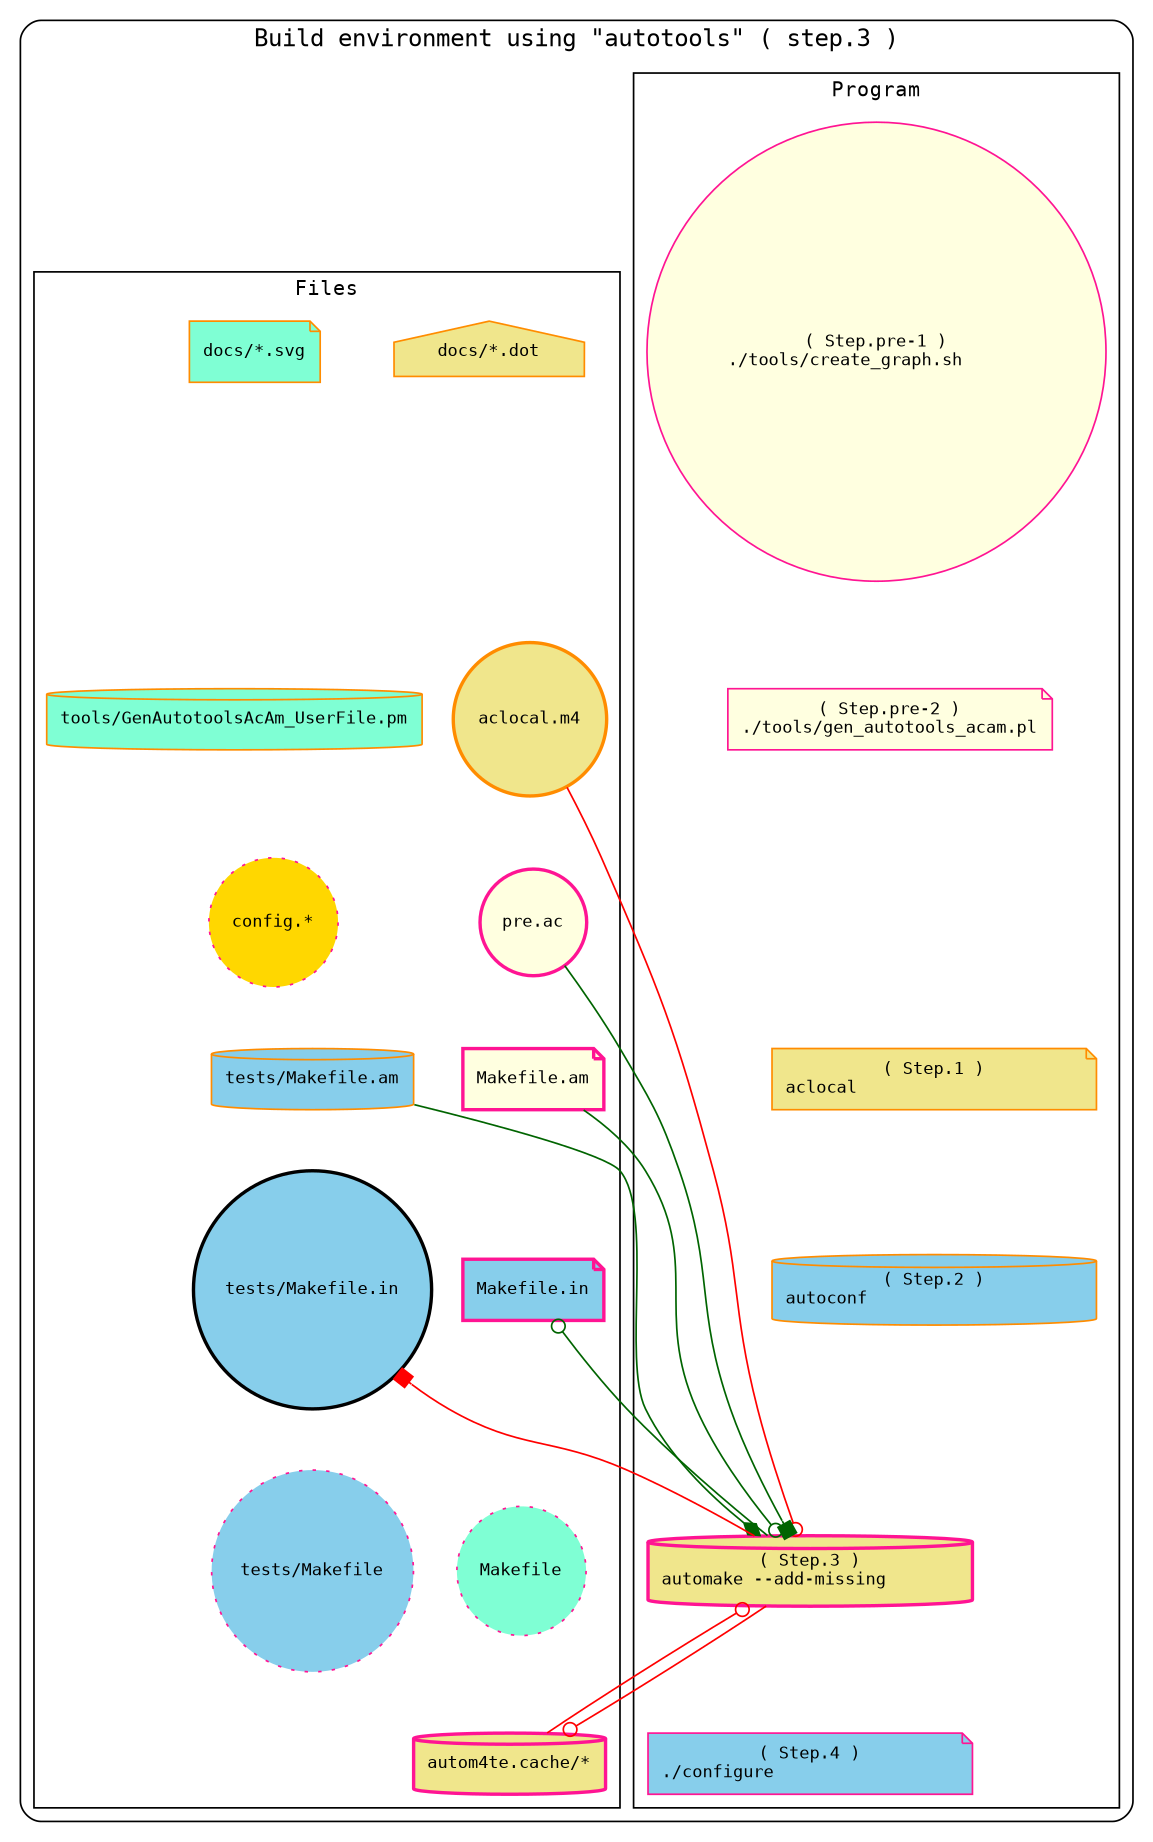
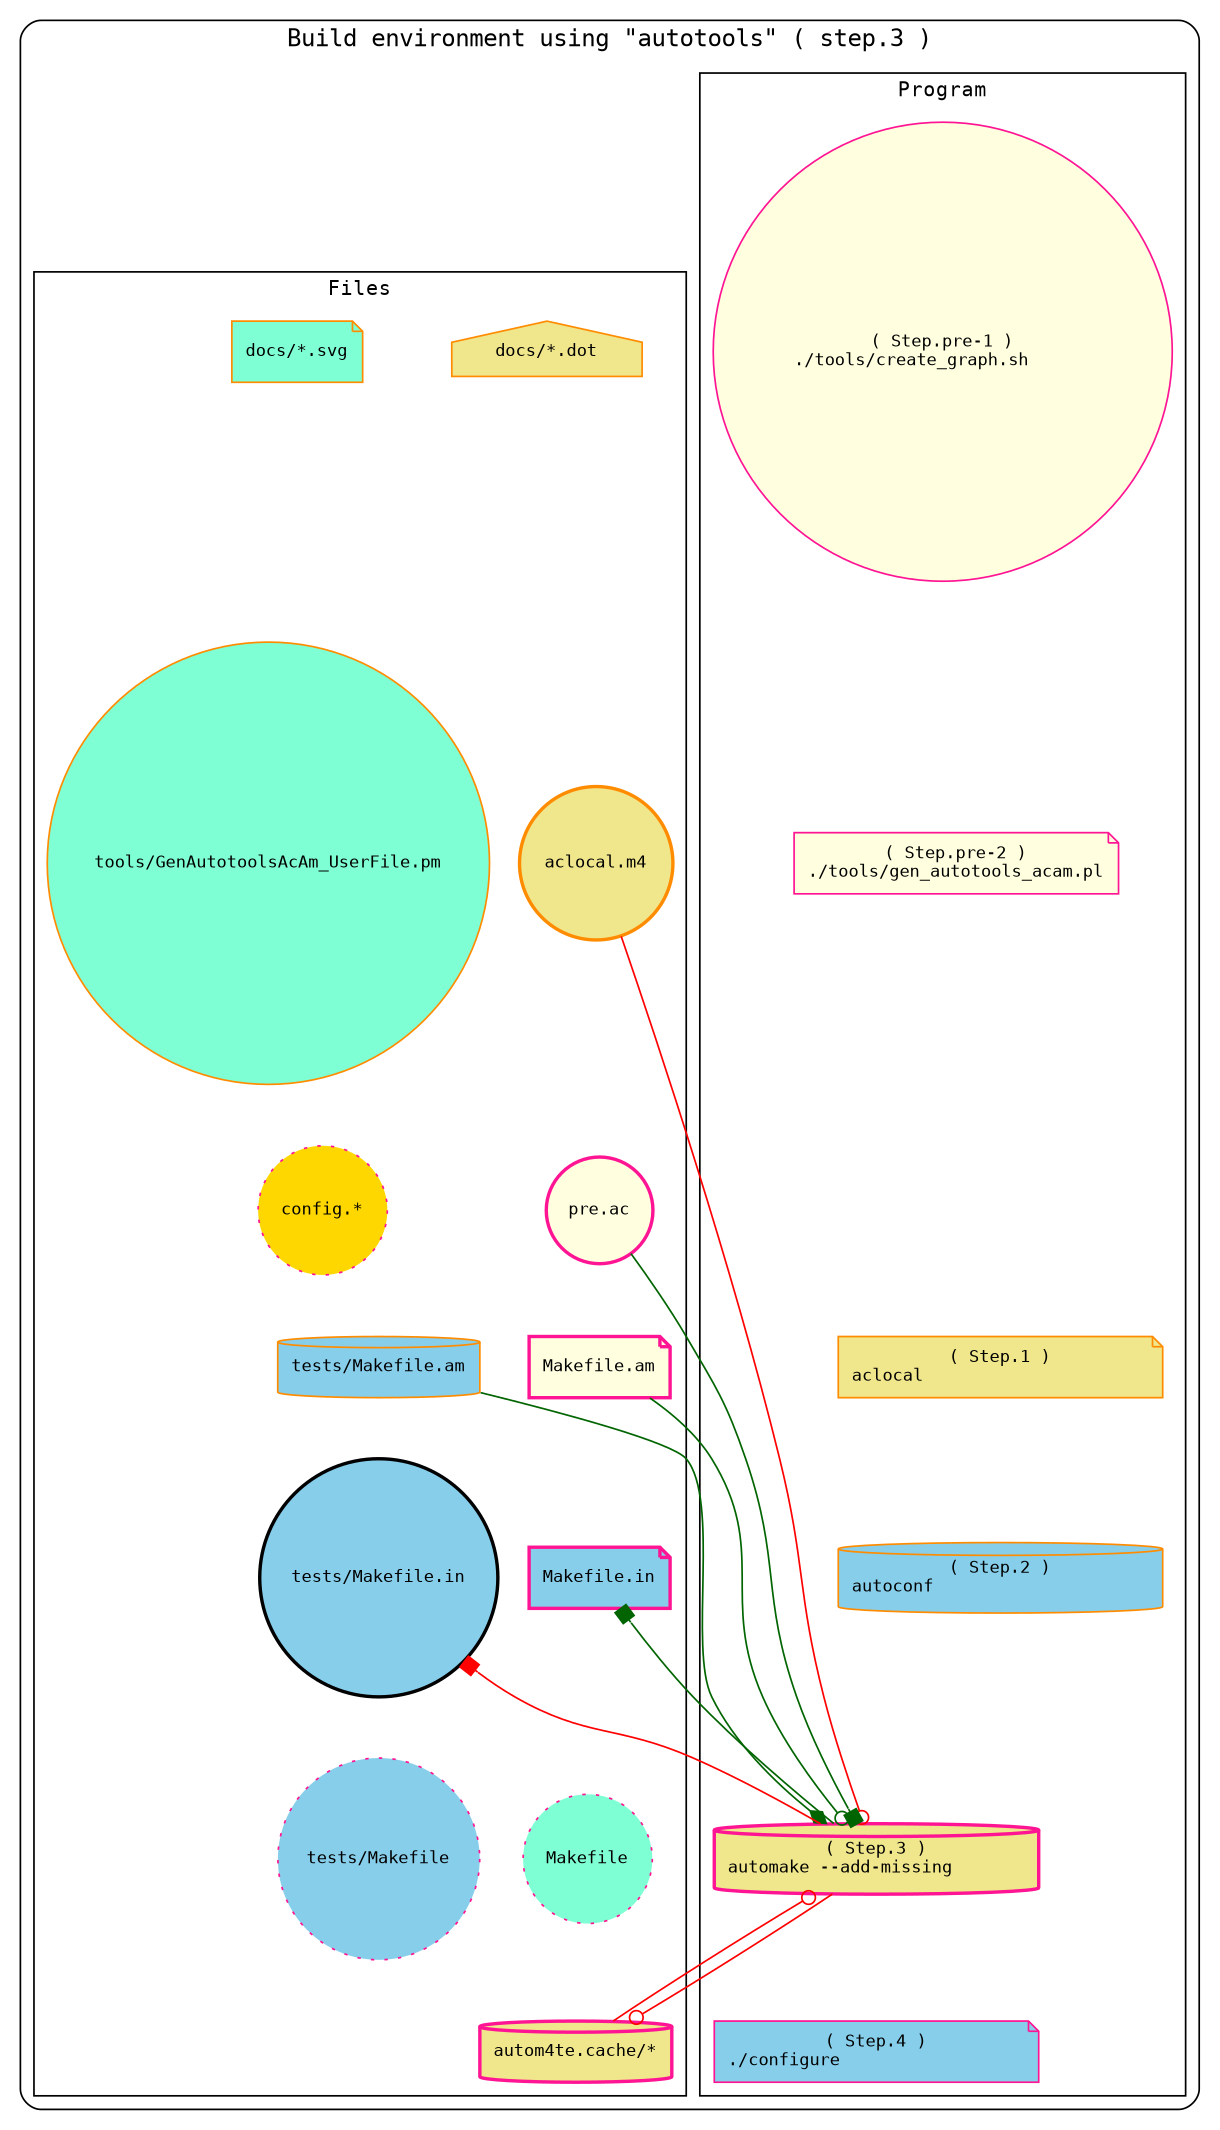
node "tools/GenAutotoolsAcAm_UserFile.pm": shape cylinder -> circle
edge "( Step.3 ) automake --add-missing" -> "Makefile.in": arrowhead odot -> box
